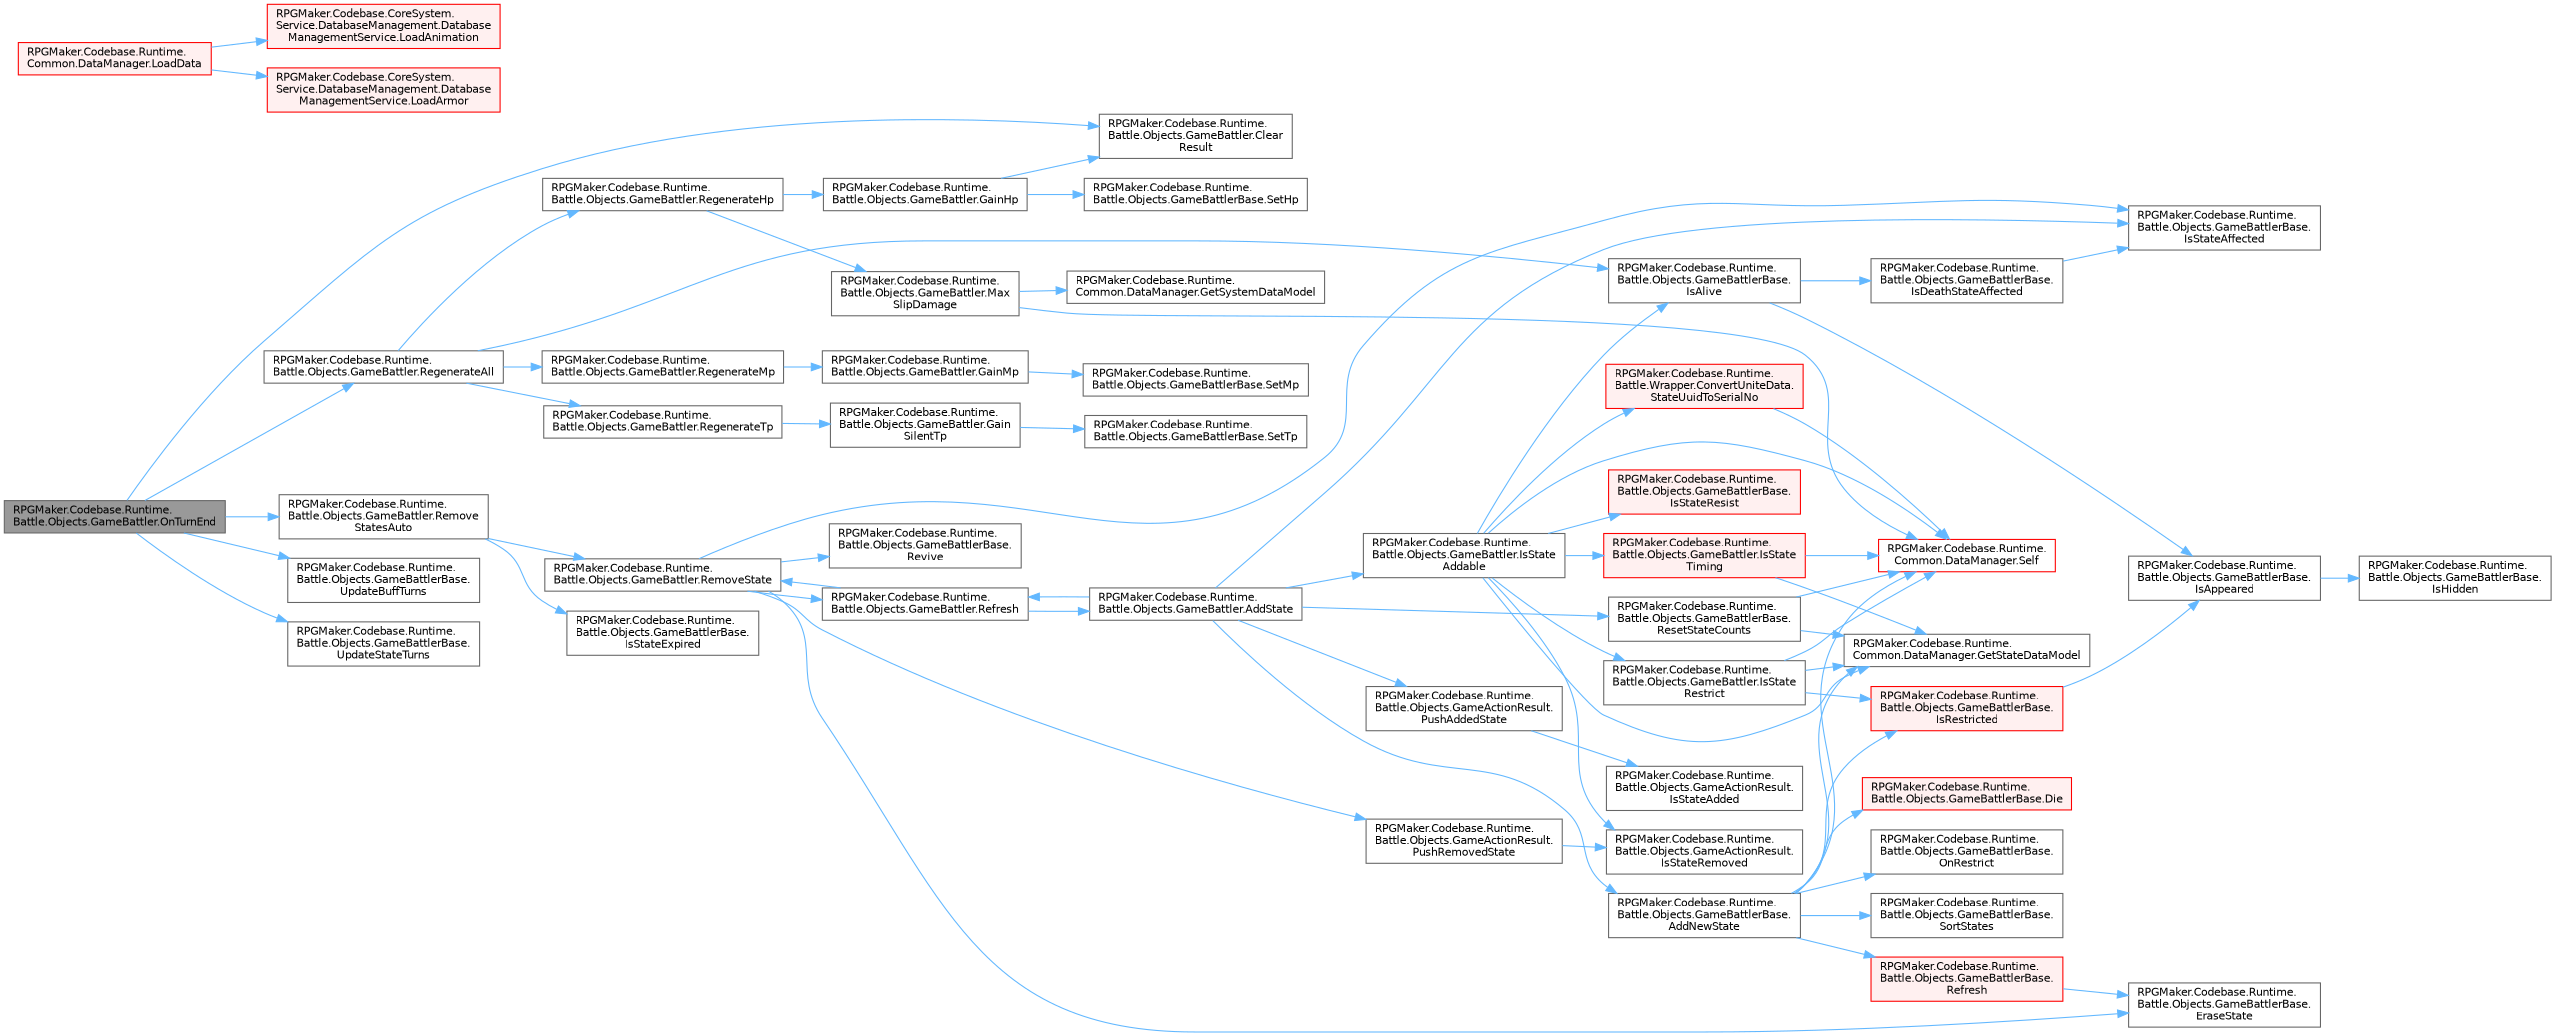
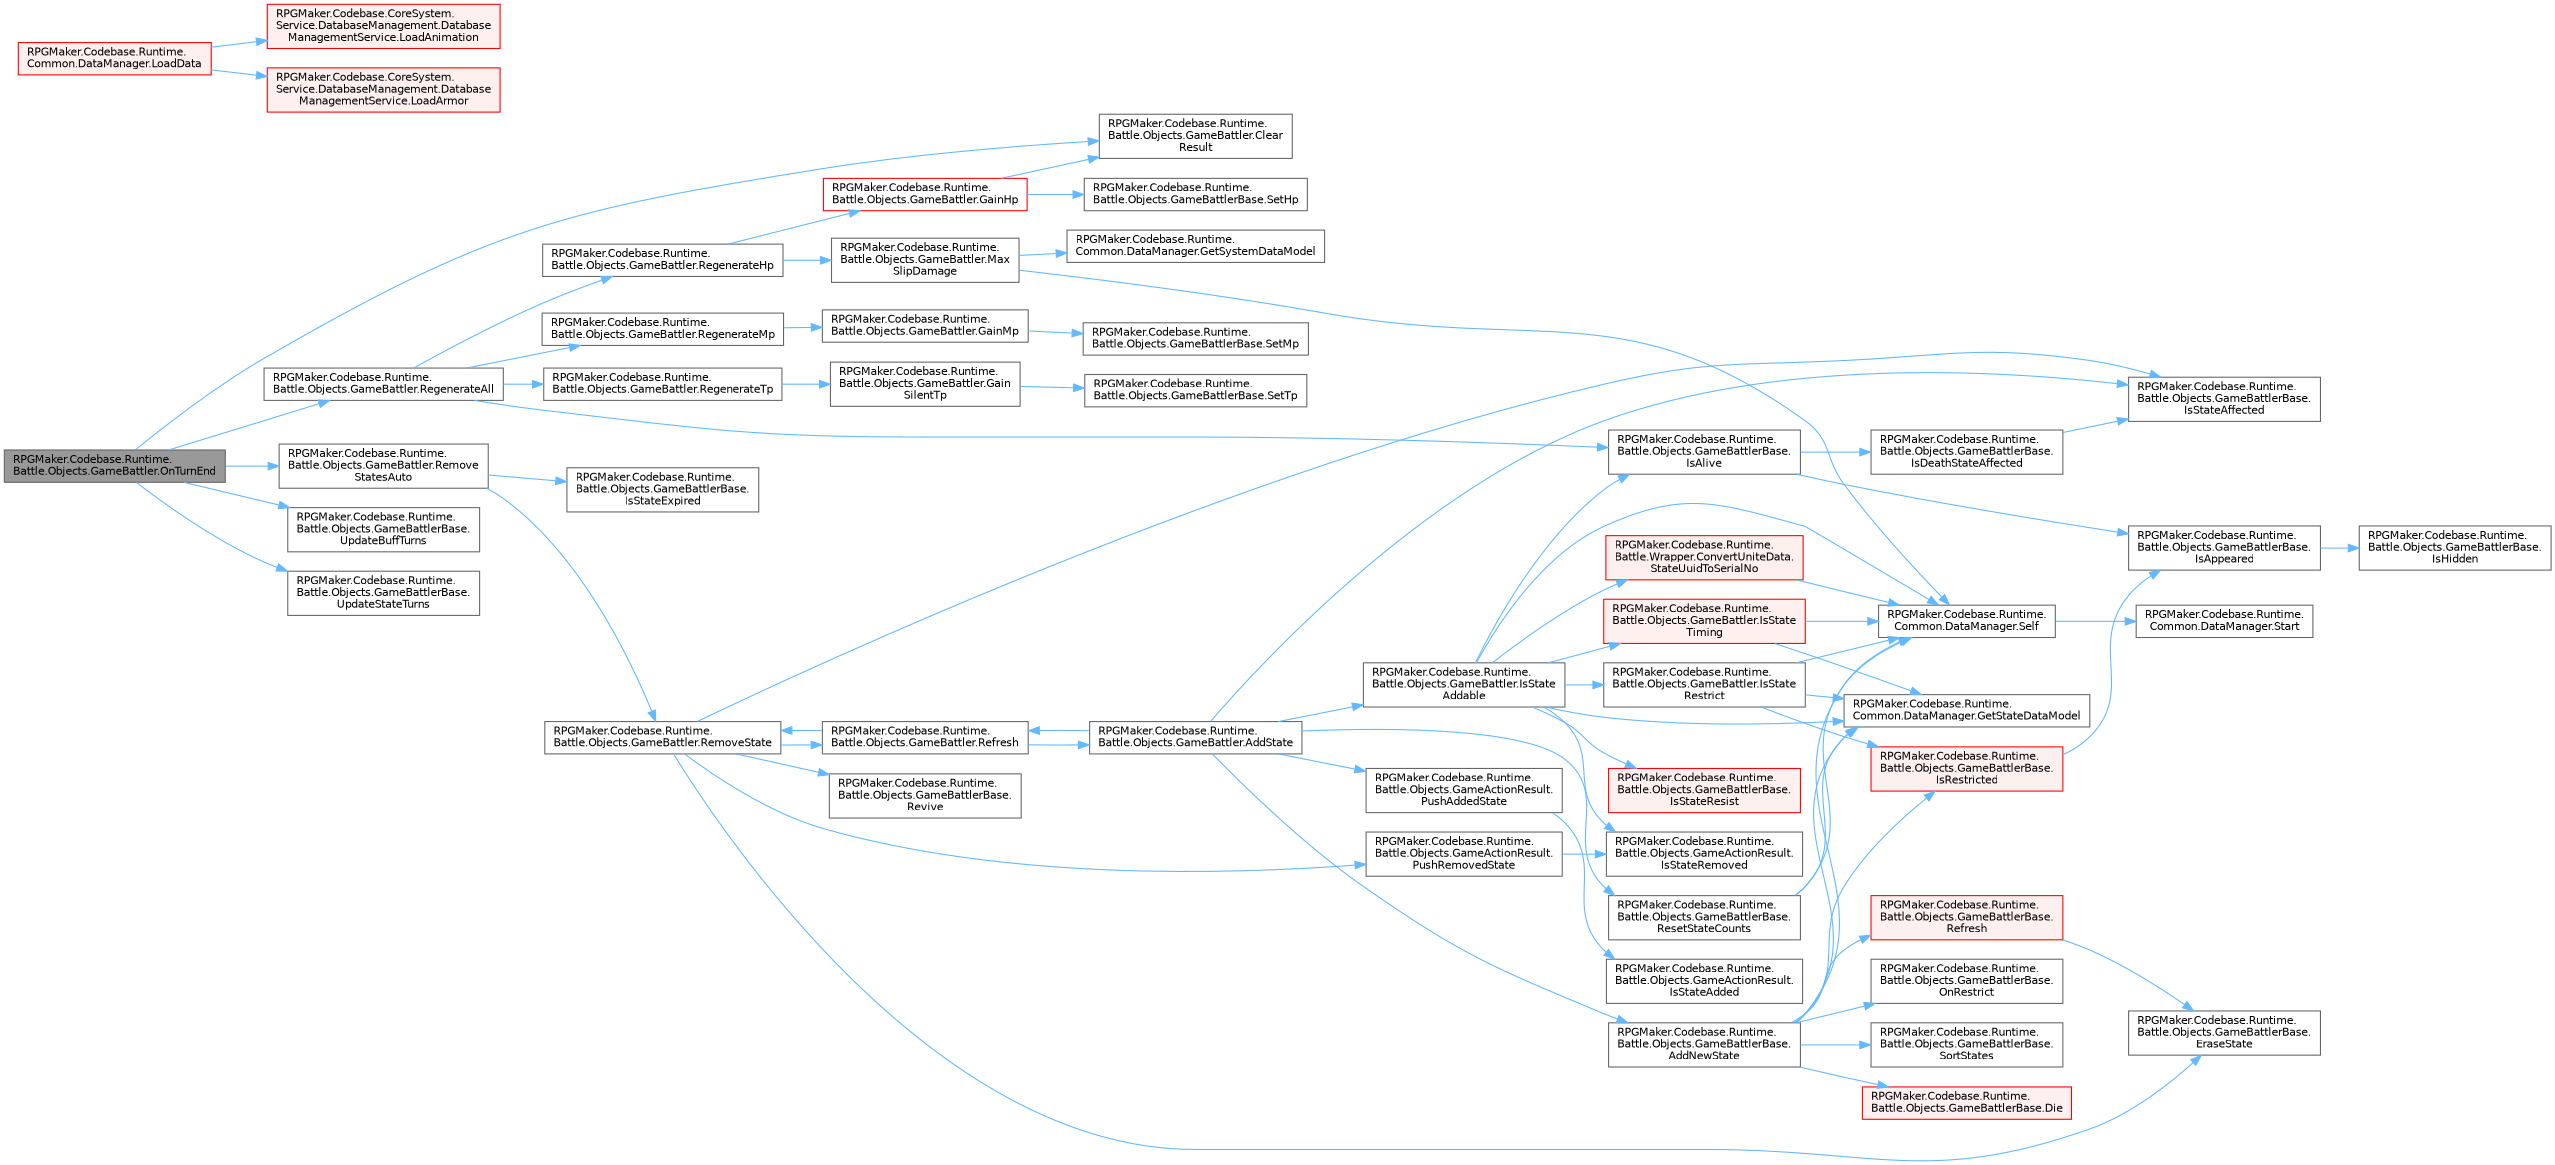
node "RPGMaker.Codebase.Runtime. Battle.Objects.GameBattler.GainHp": color grey40 -> red
node "RPGMaker.Codebase.Runtime. Common.DataManager.Self": color red -> grey40
node "RPGMaker.Codebase.Runtime. Common.DataManager.Start": added
